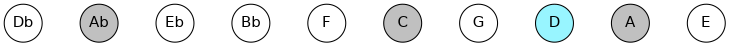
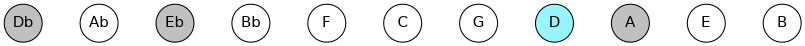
node "Db": fillcolor white -> gray
node "Ab": fillcolor gray -> white
node "Eb": fillcolor white -> gray
node "C": fillcolor gray -> white
node "B": added
